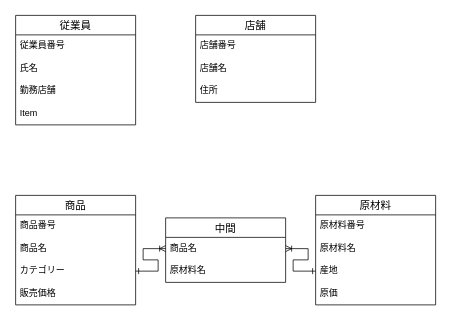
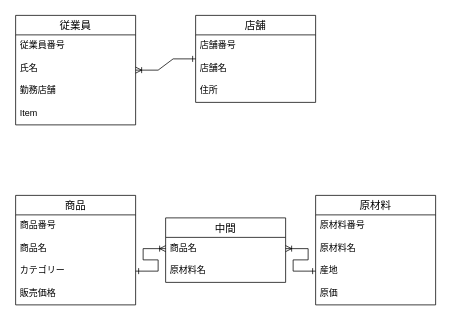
edge "店舗" -- "従業員": added
